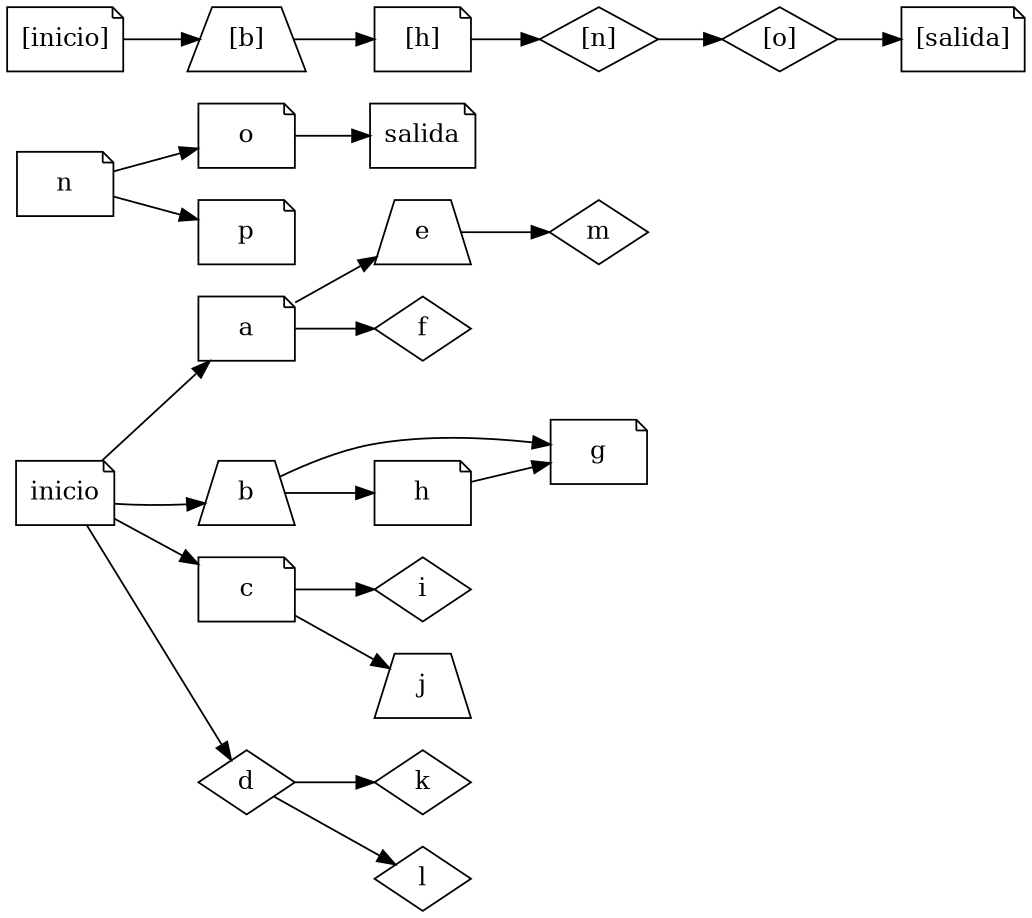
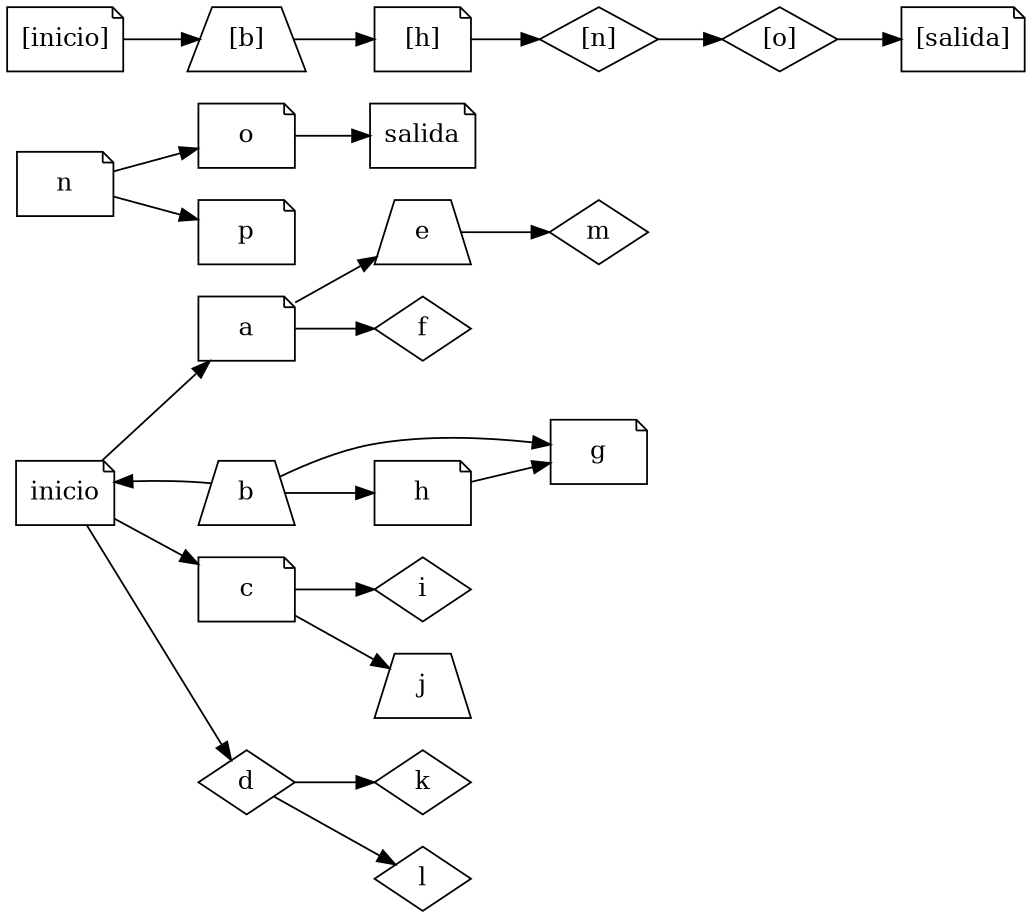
edge "inicio" -> "b": reversed
